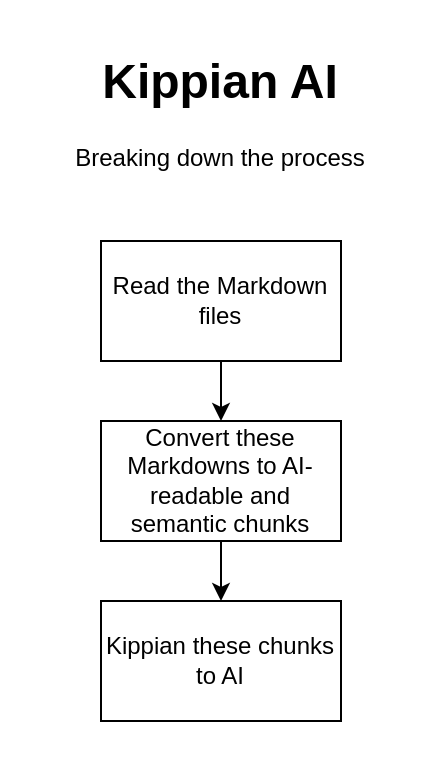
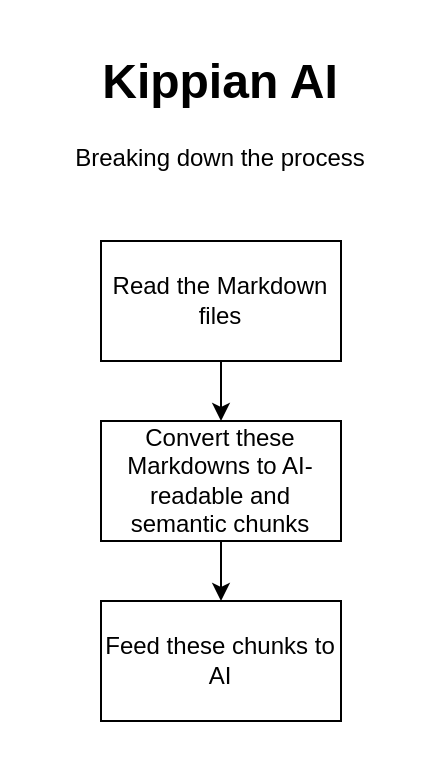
node "Kippian these chunks to AI": label "Kippian these chunks to AI" -> "Feed these chunks to AI"
